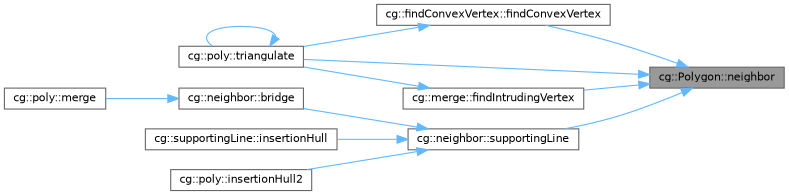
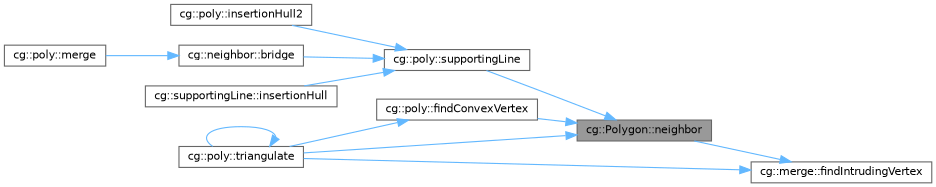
node "cg::findConvexVertex::findConvexVertex": label "cg::findConvexVertex::findConvexVertex" -> "cg::poly::findConvexVertex"
edge "cg::merge::findIntrudingVertex" -> "cg::Polygon::neighbor": reversed
node "cg::neighbor::supportingLine": label "cg::neighbor::supportingLine" -> "cg::poly::supportingLine"
